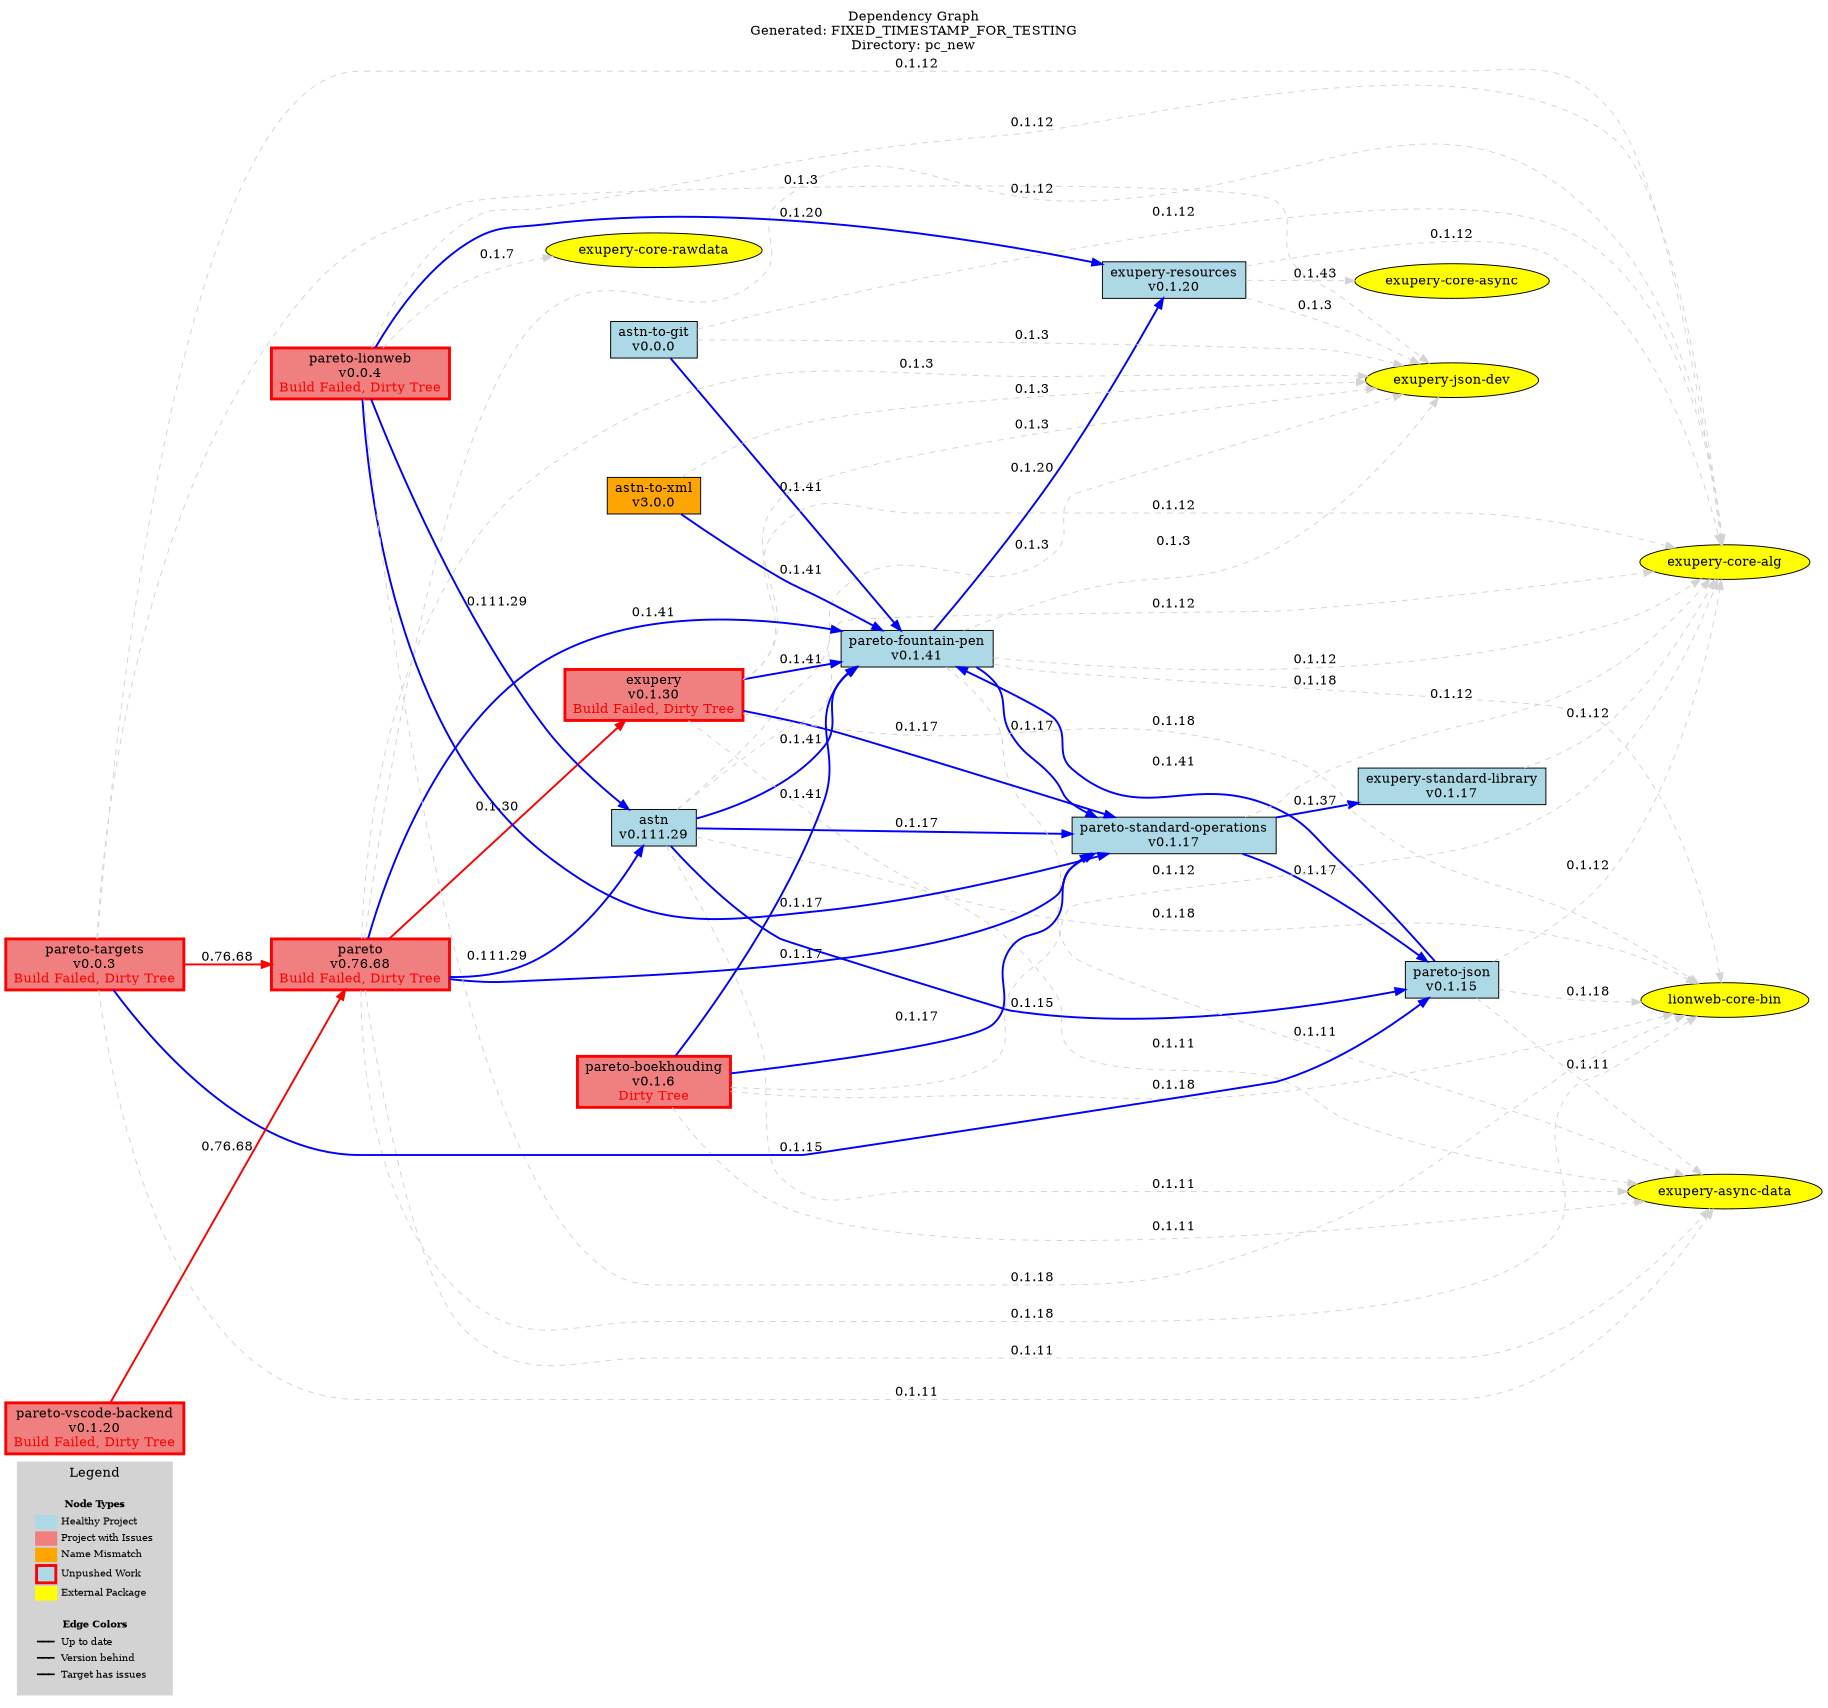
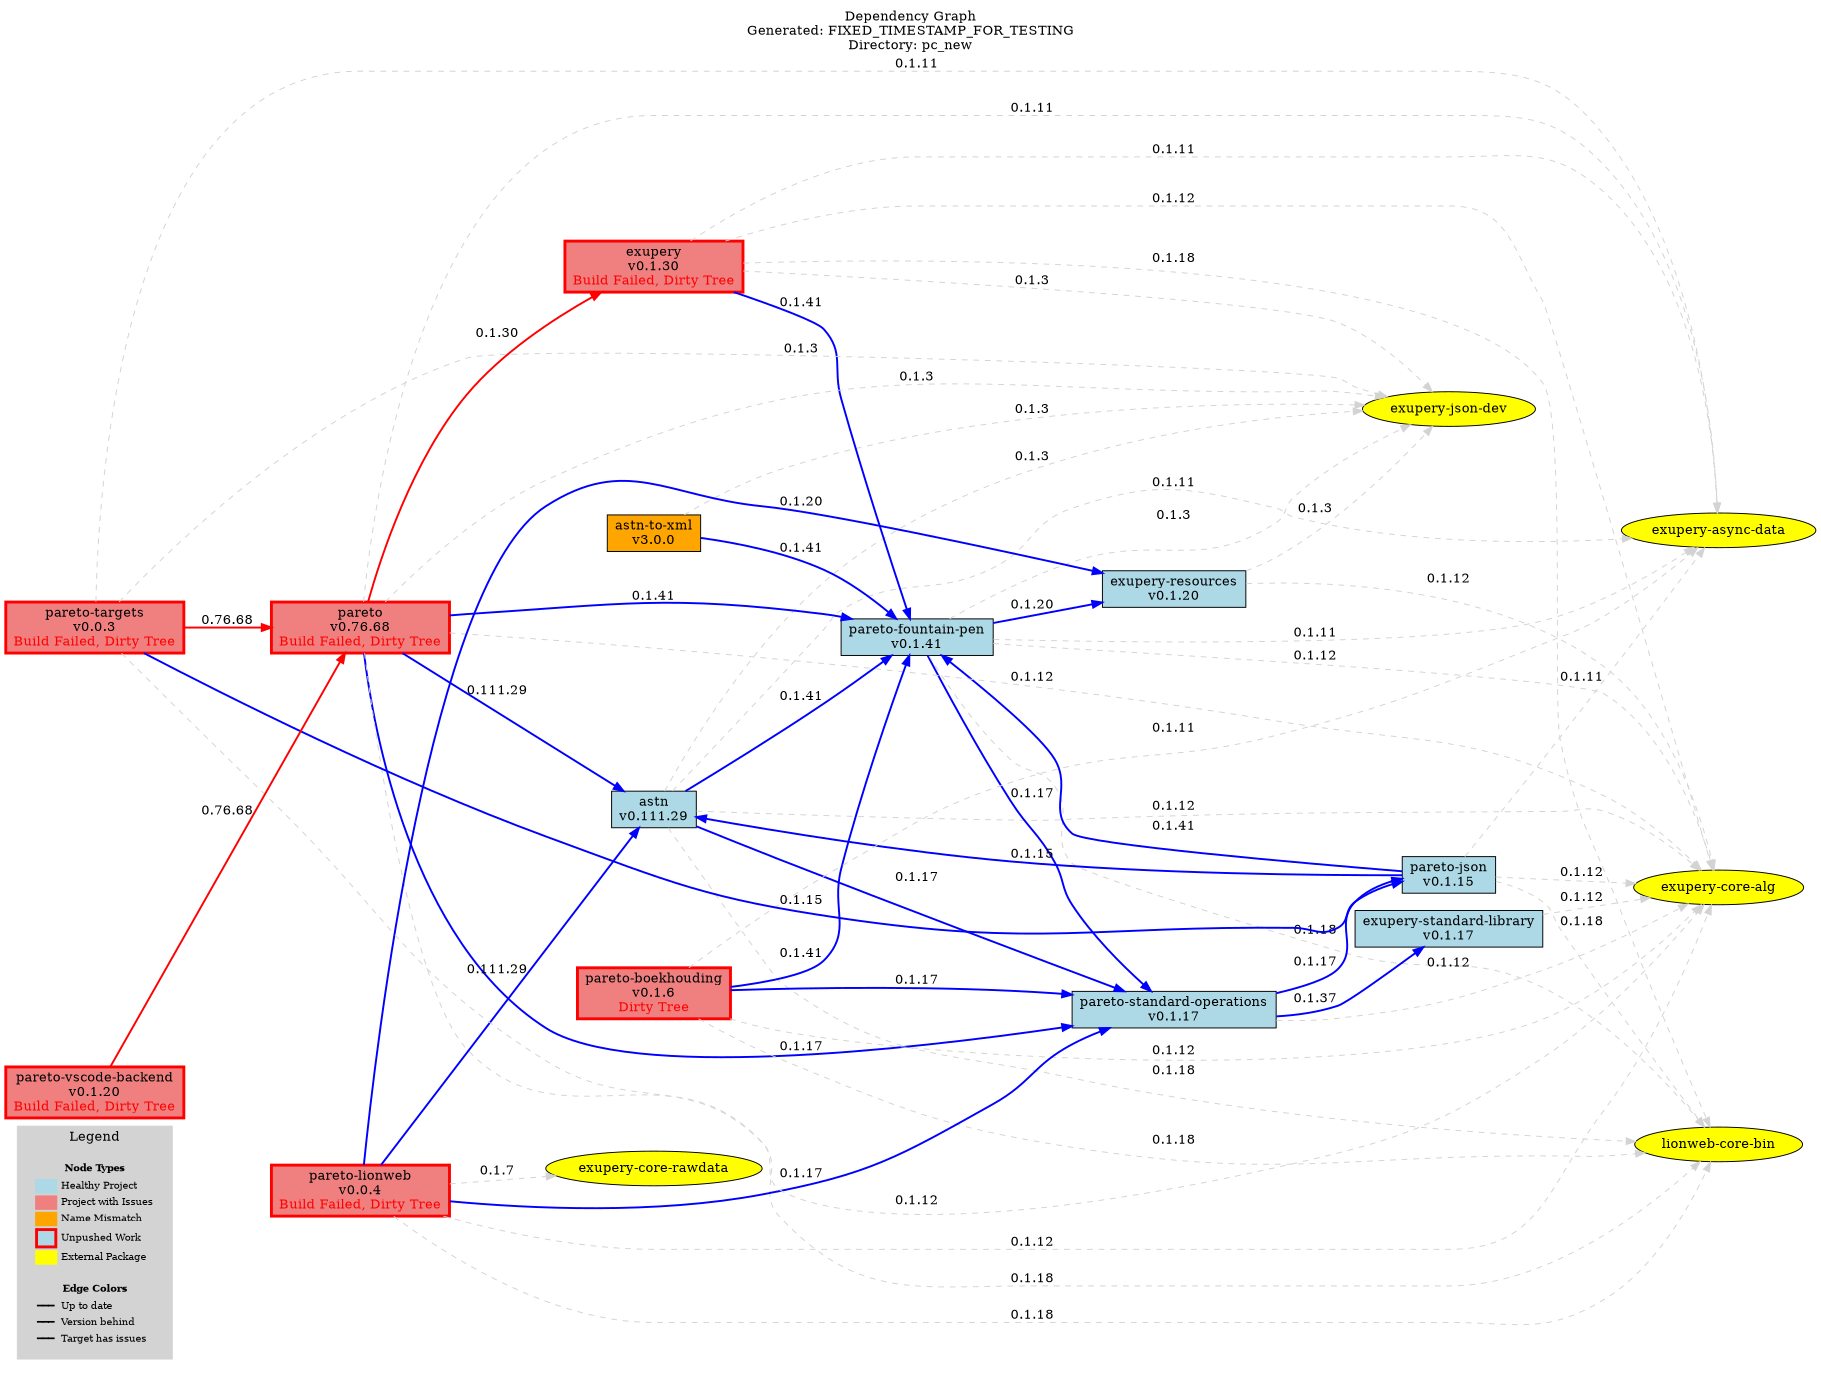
node "exupery-core-async": removed
node "astn-to-git": removed
edge "exupery" -> "pareto-standard-operations": removed, label "0.1.17"
edge "astn" -> "pareto-json": reversed
